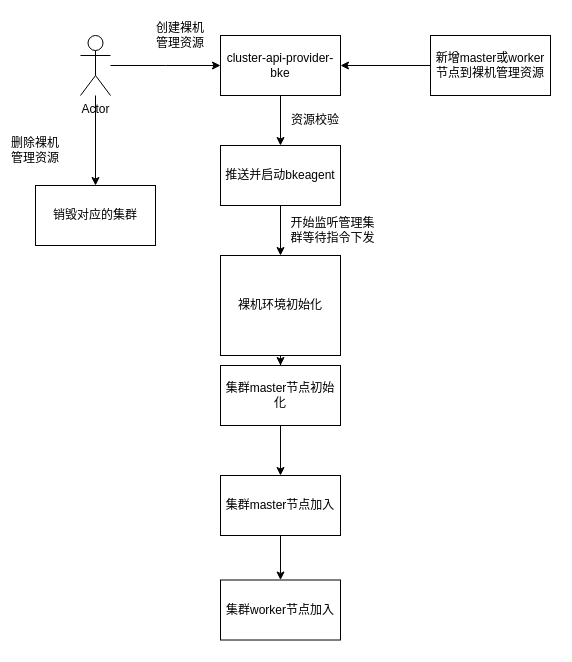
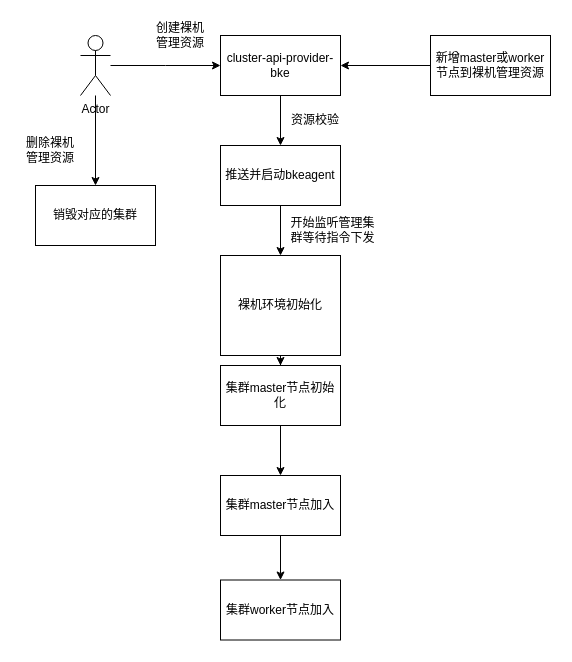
node "删除裸机管理资源": moved (36, 151) -> (51, 151)
